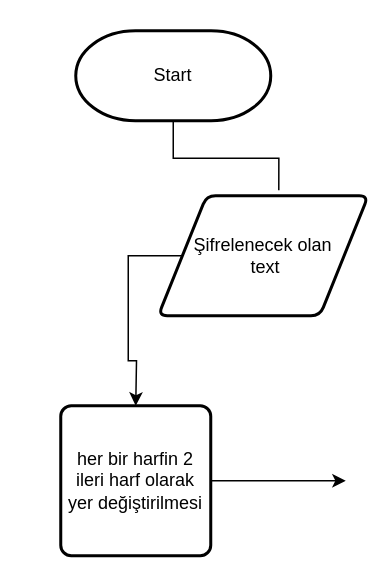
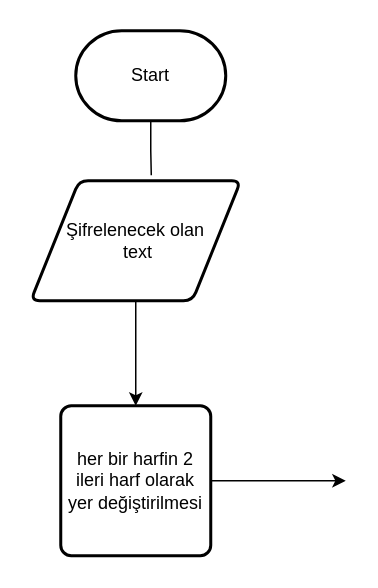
node "Start": size 195x90 -> 150x90
node "Şifrelenecek olan text": moved (263, 256) -> (136, 241)
